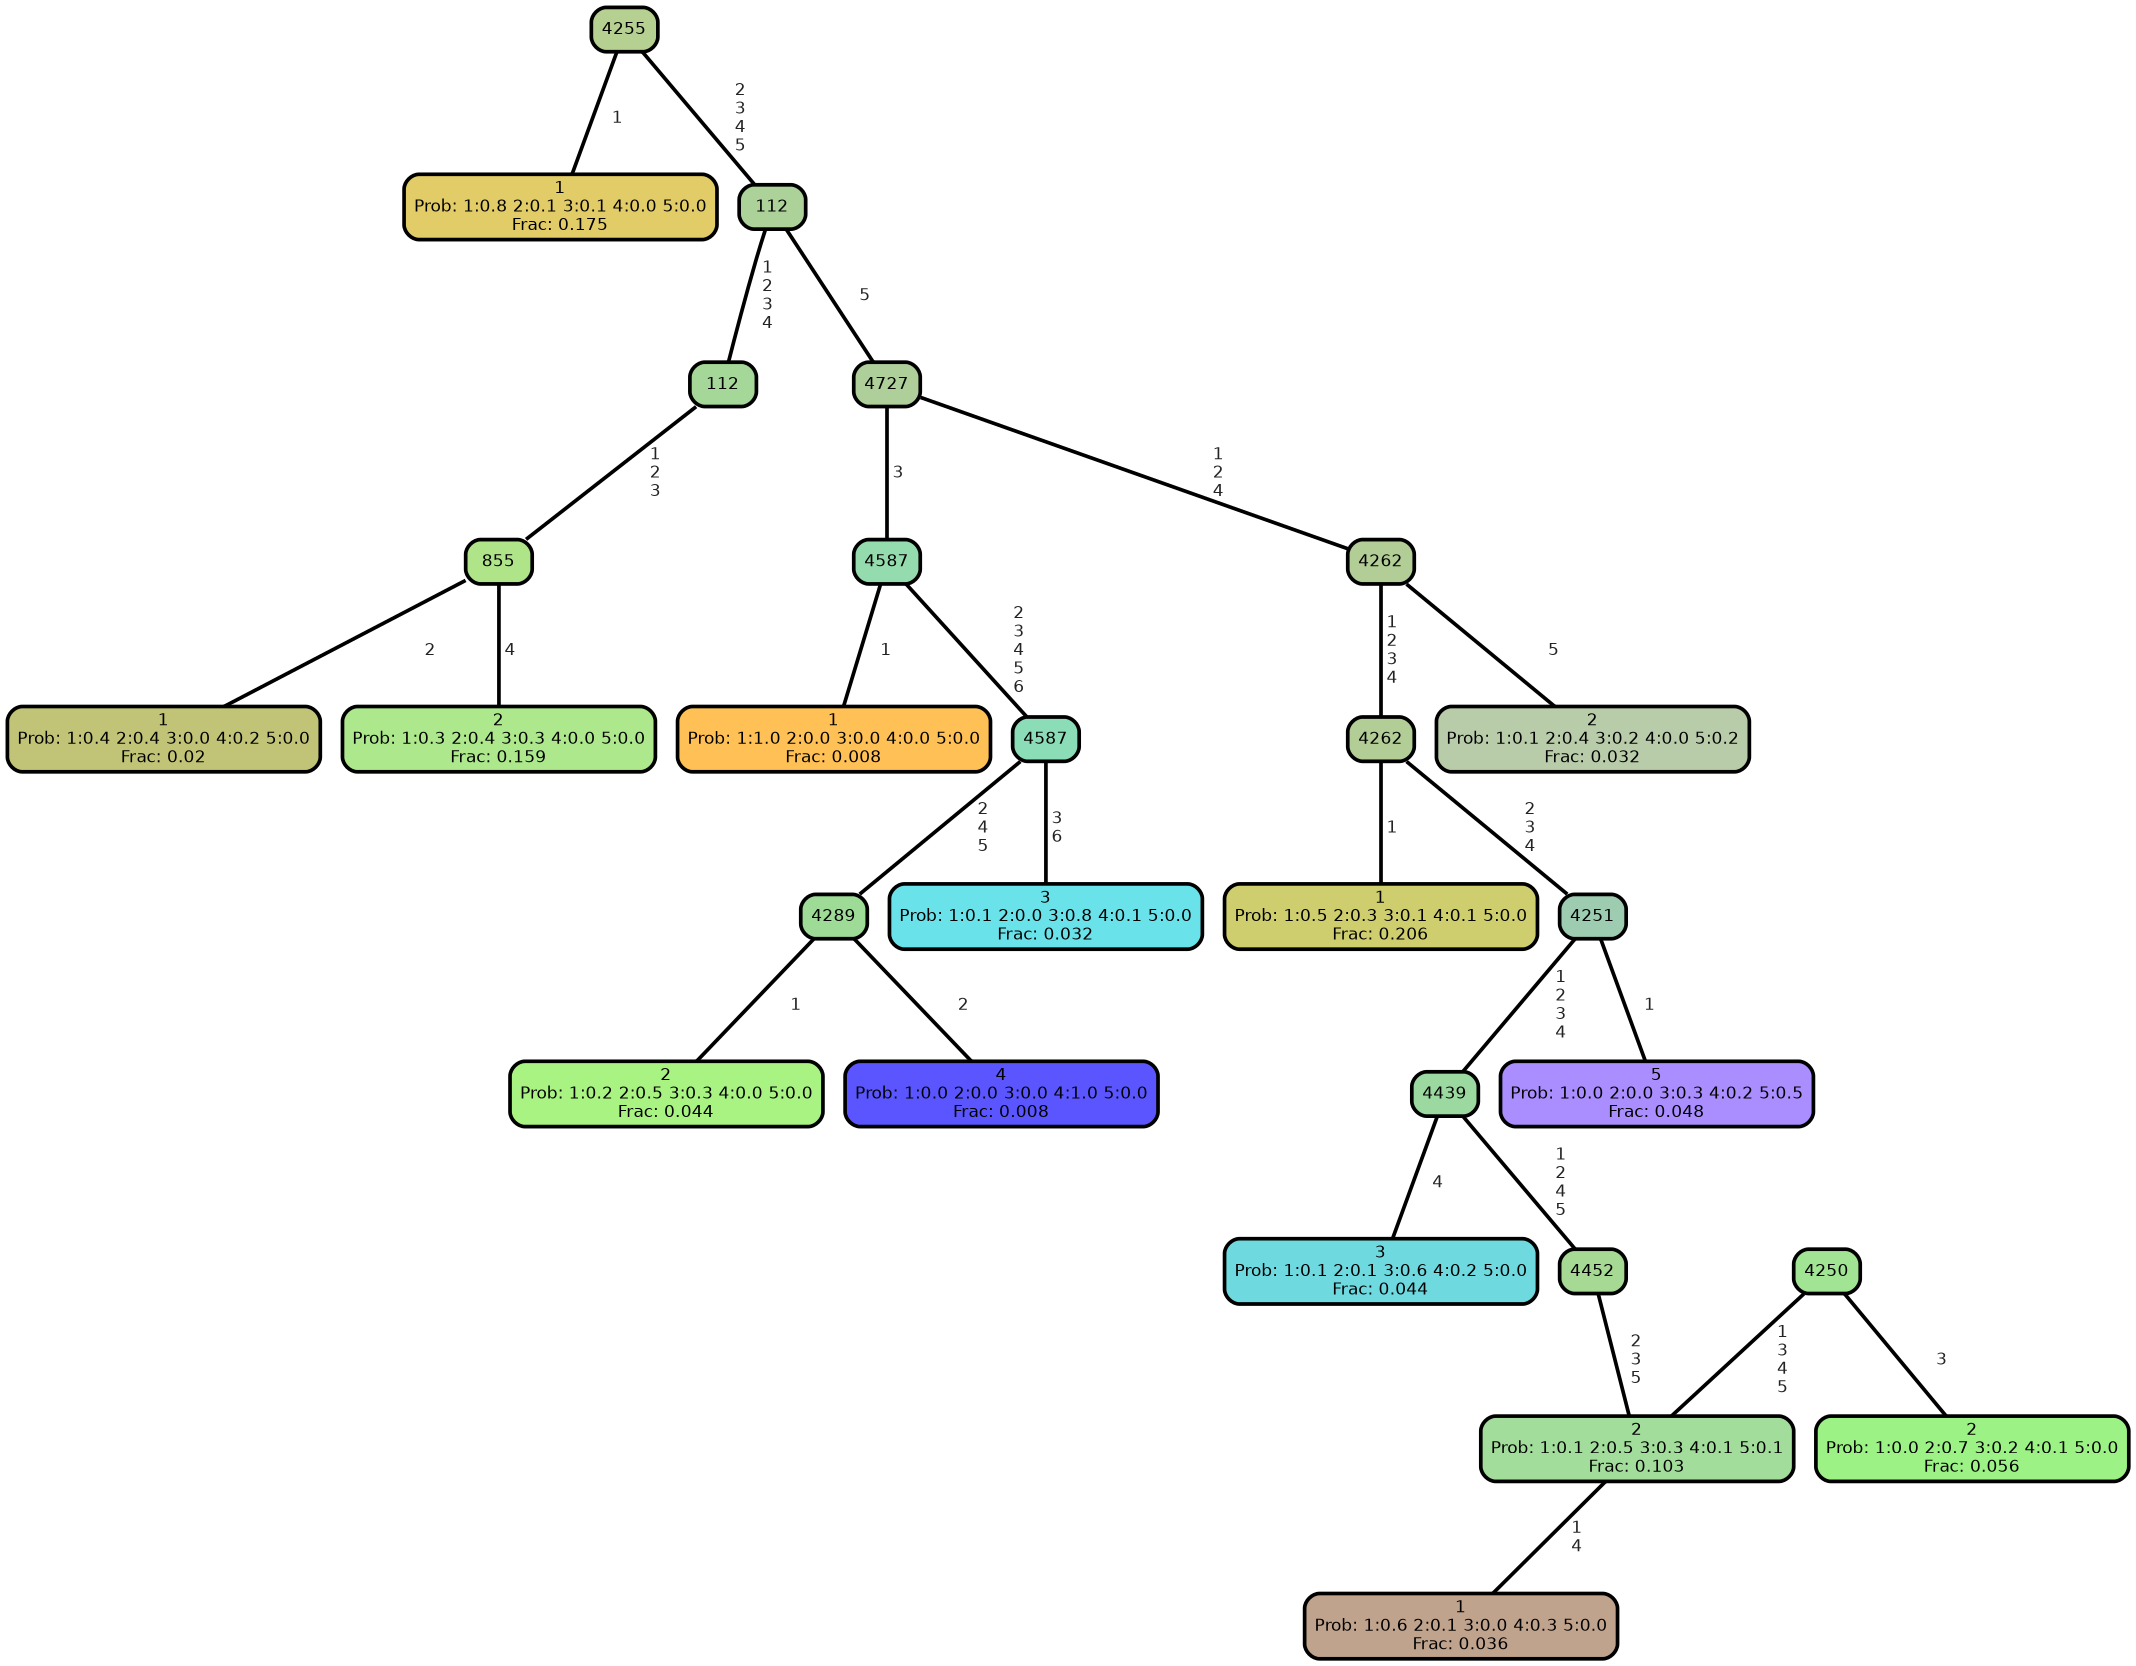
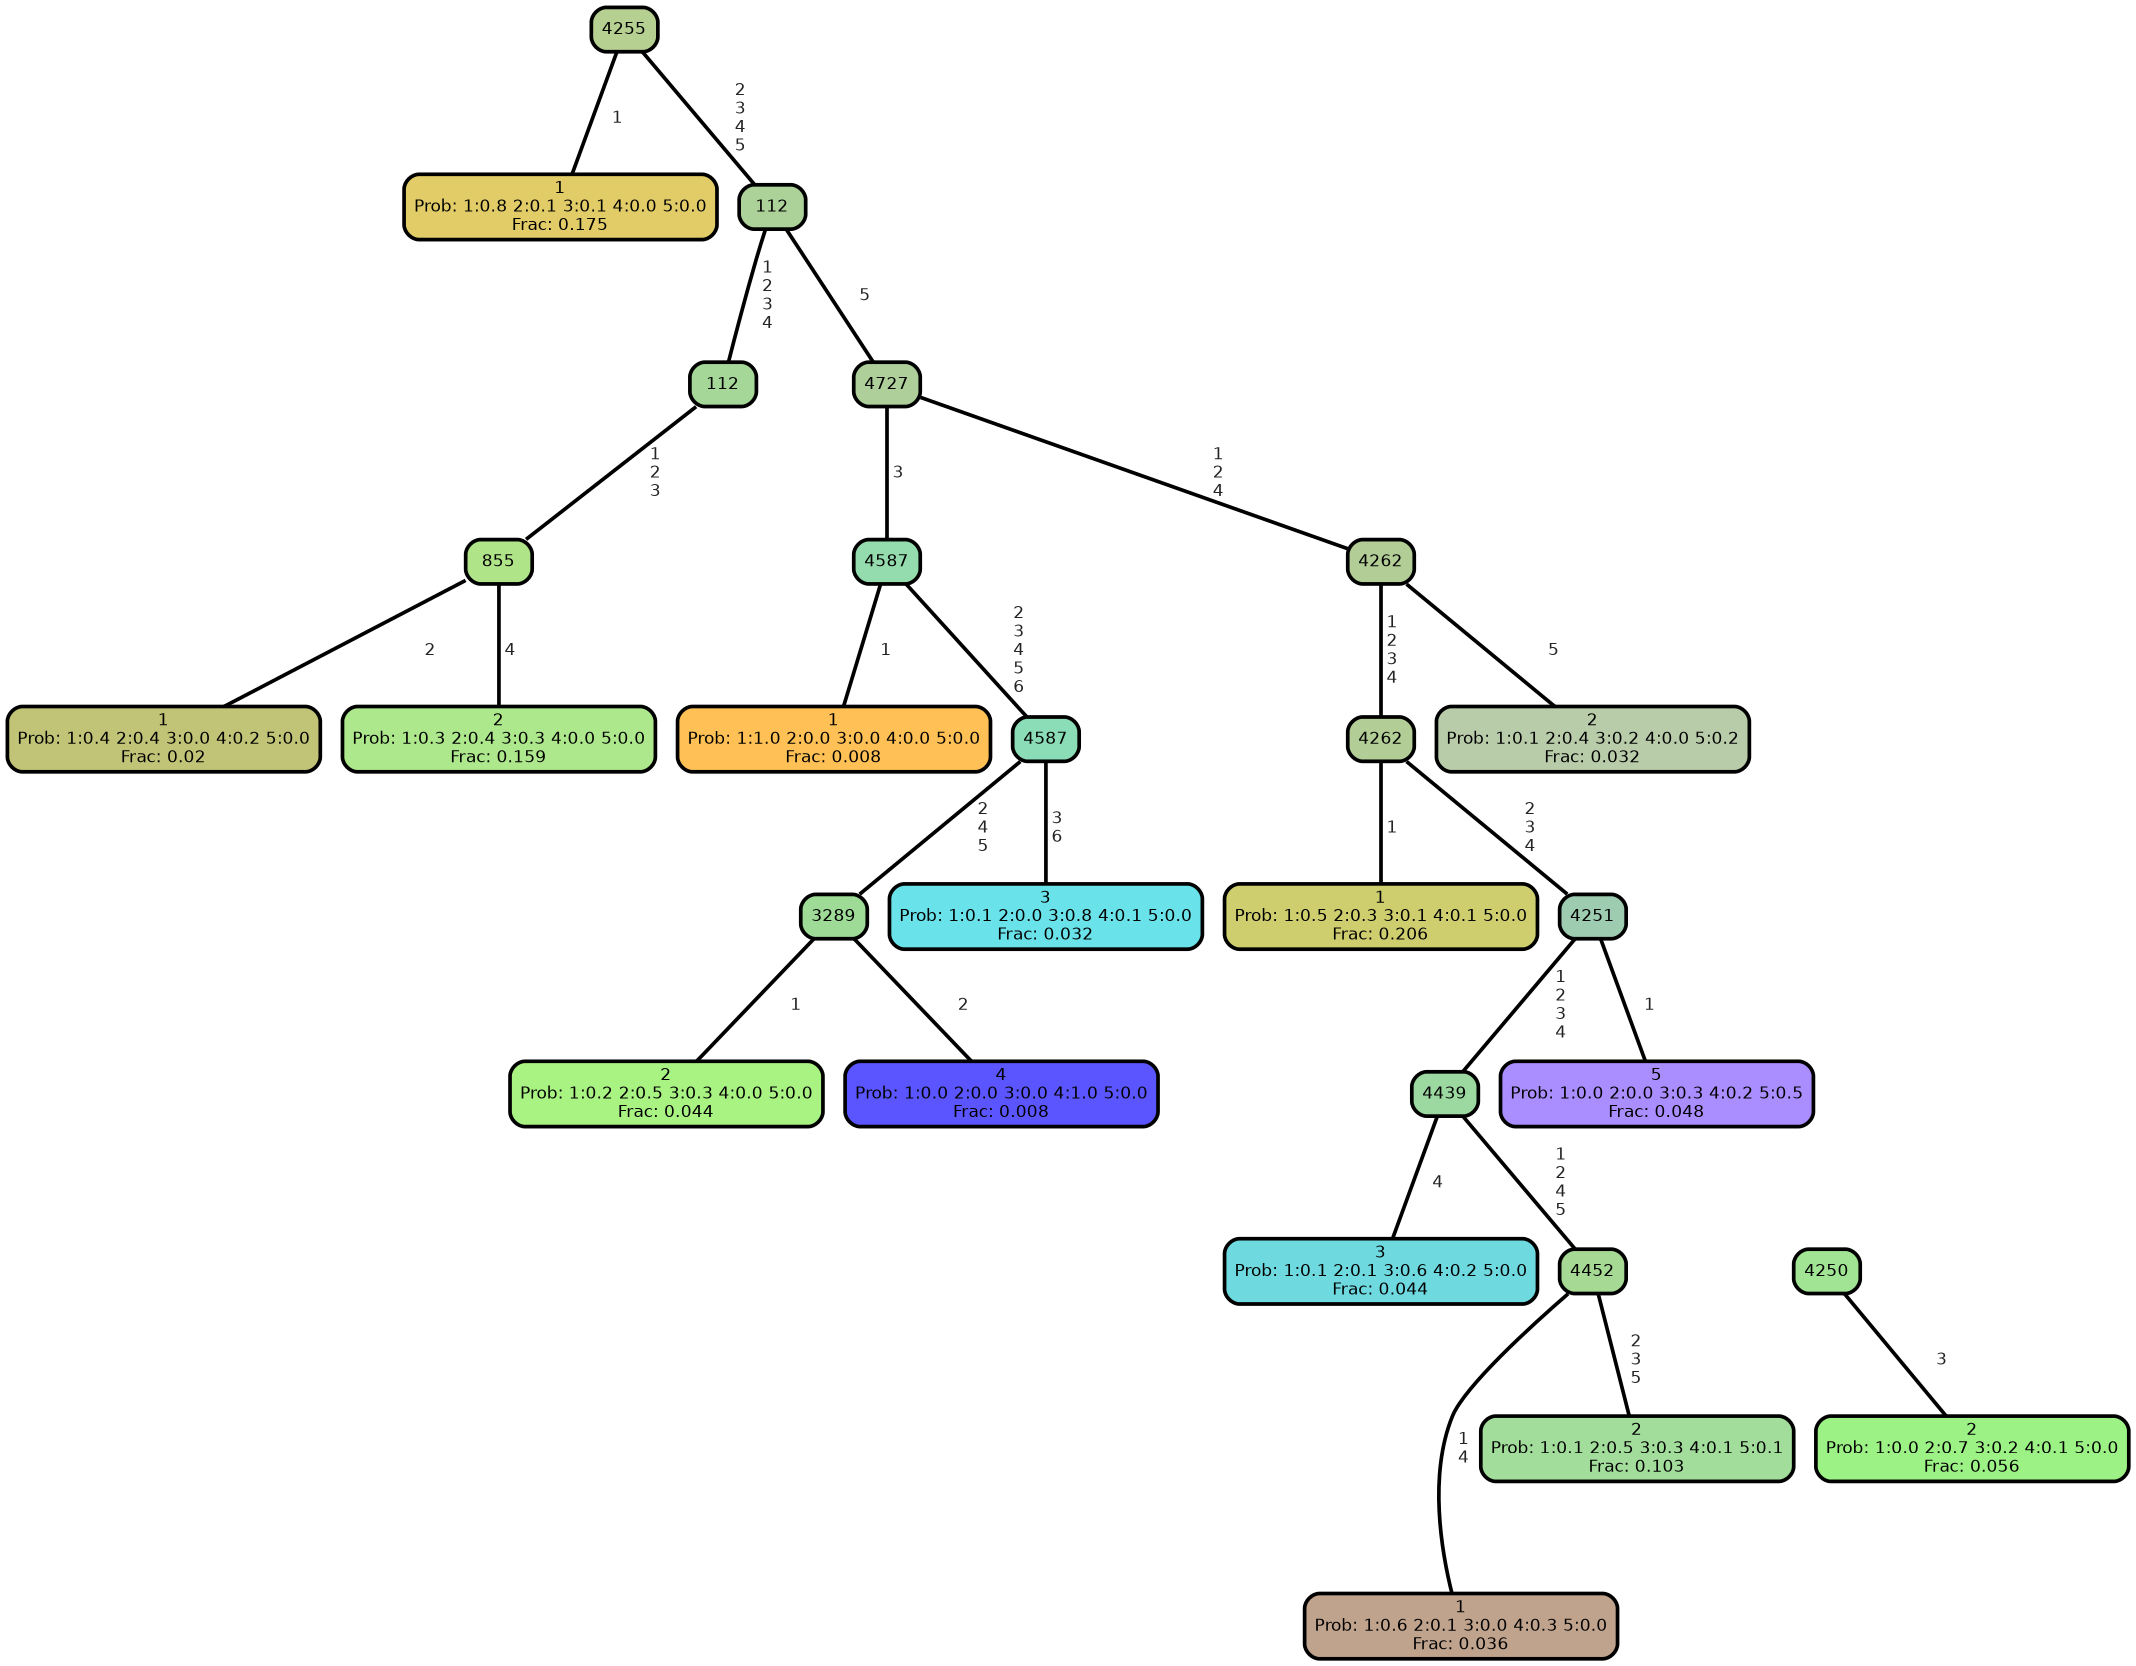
node "4289": label "4289" -> "3289"
edge "4250" -- "2 Prob: 1:0.1 2:0.5 3:0.3 4:0.1 5:0.1 Frac: 0.103": removed, label "1 3 4 5"
edge "2 Prob: 1:0.1 2:0.5 3:0.3 4:0.1 5:0.1 Frac: 0.103" -- "1 Prob: 1:0.6 2:0.1 3:0.0 4:0.3 5:0.0 Frac: 0.036": now "4452" -- "1 Prob: 1:0.6 2:0.1 3:0.0 4:0.3 5:0.0 Frac: 0.036"
